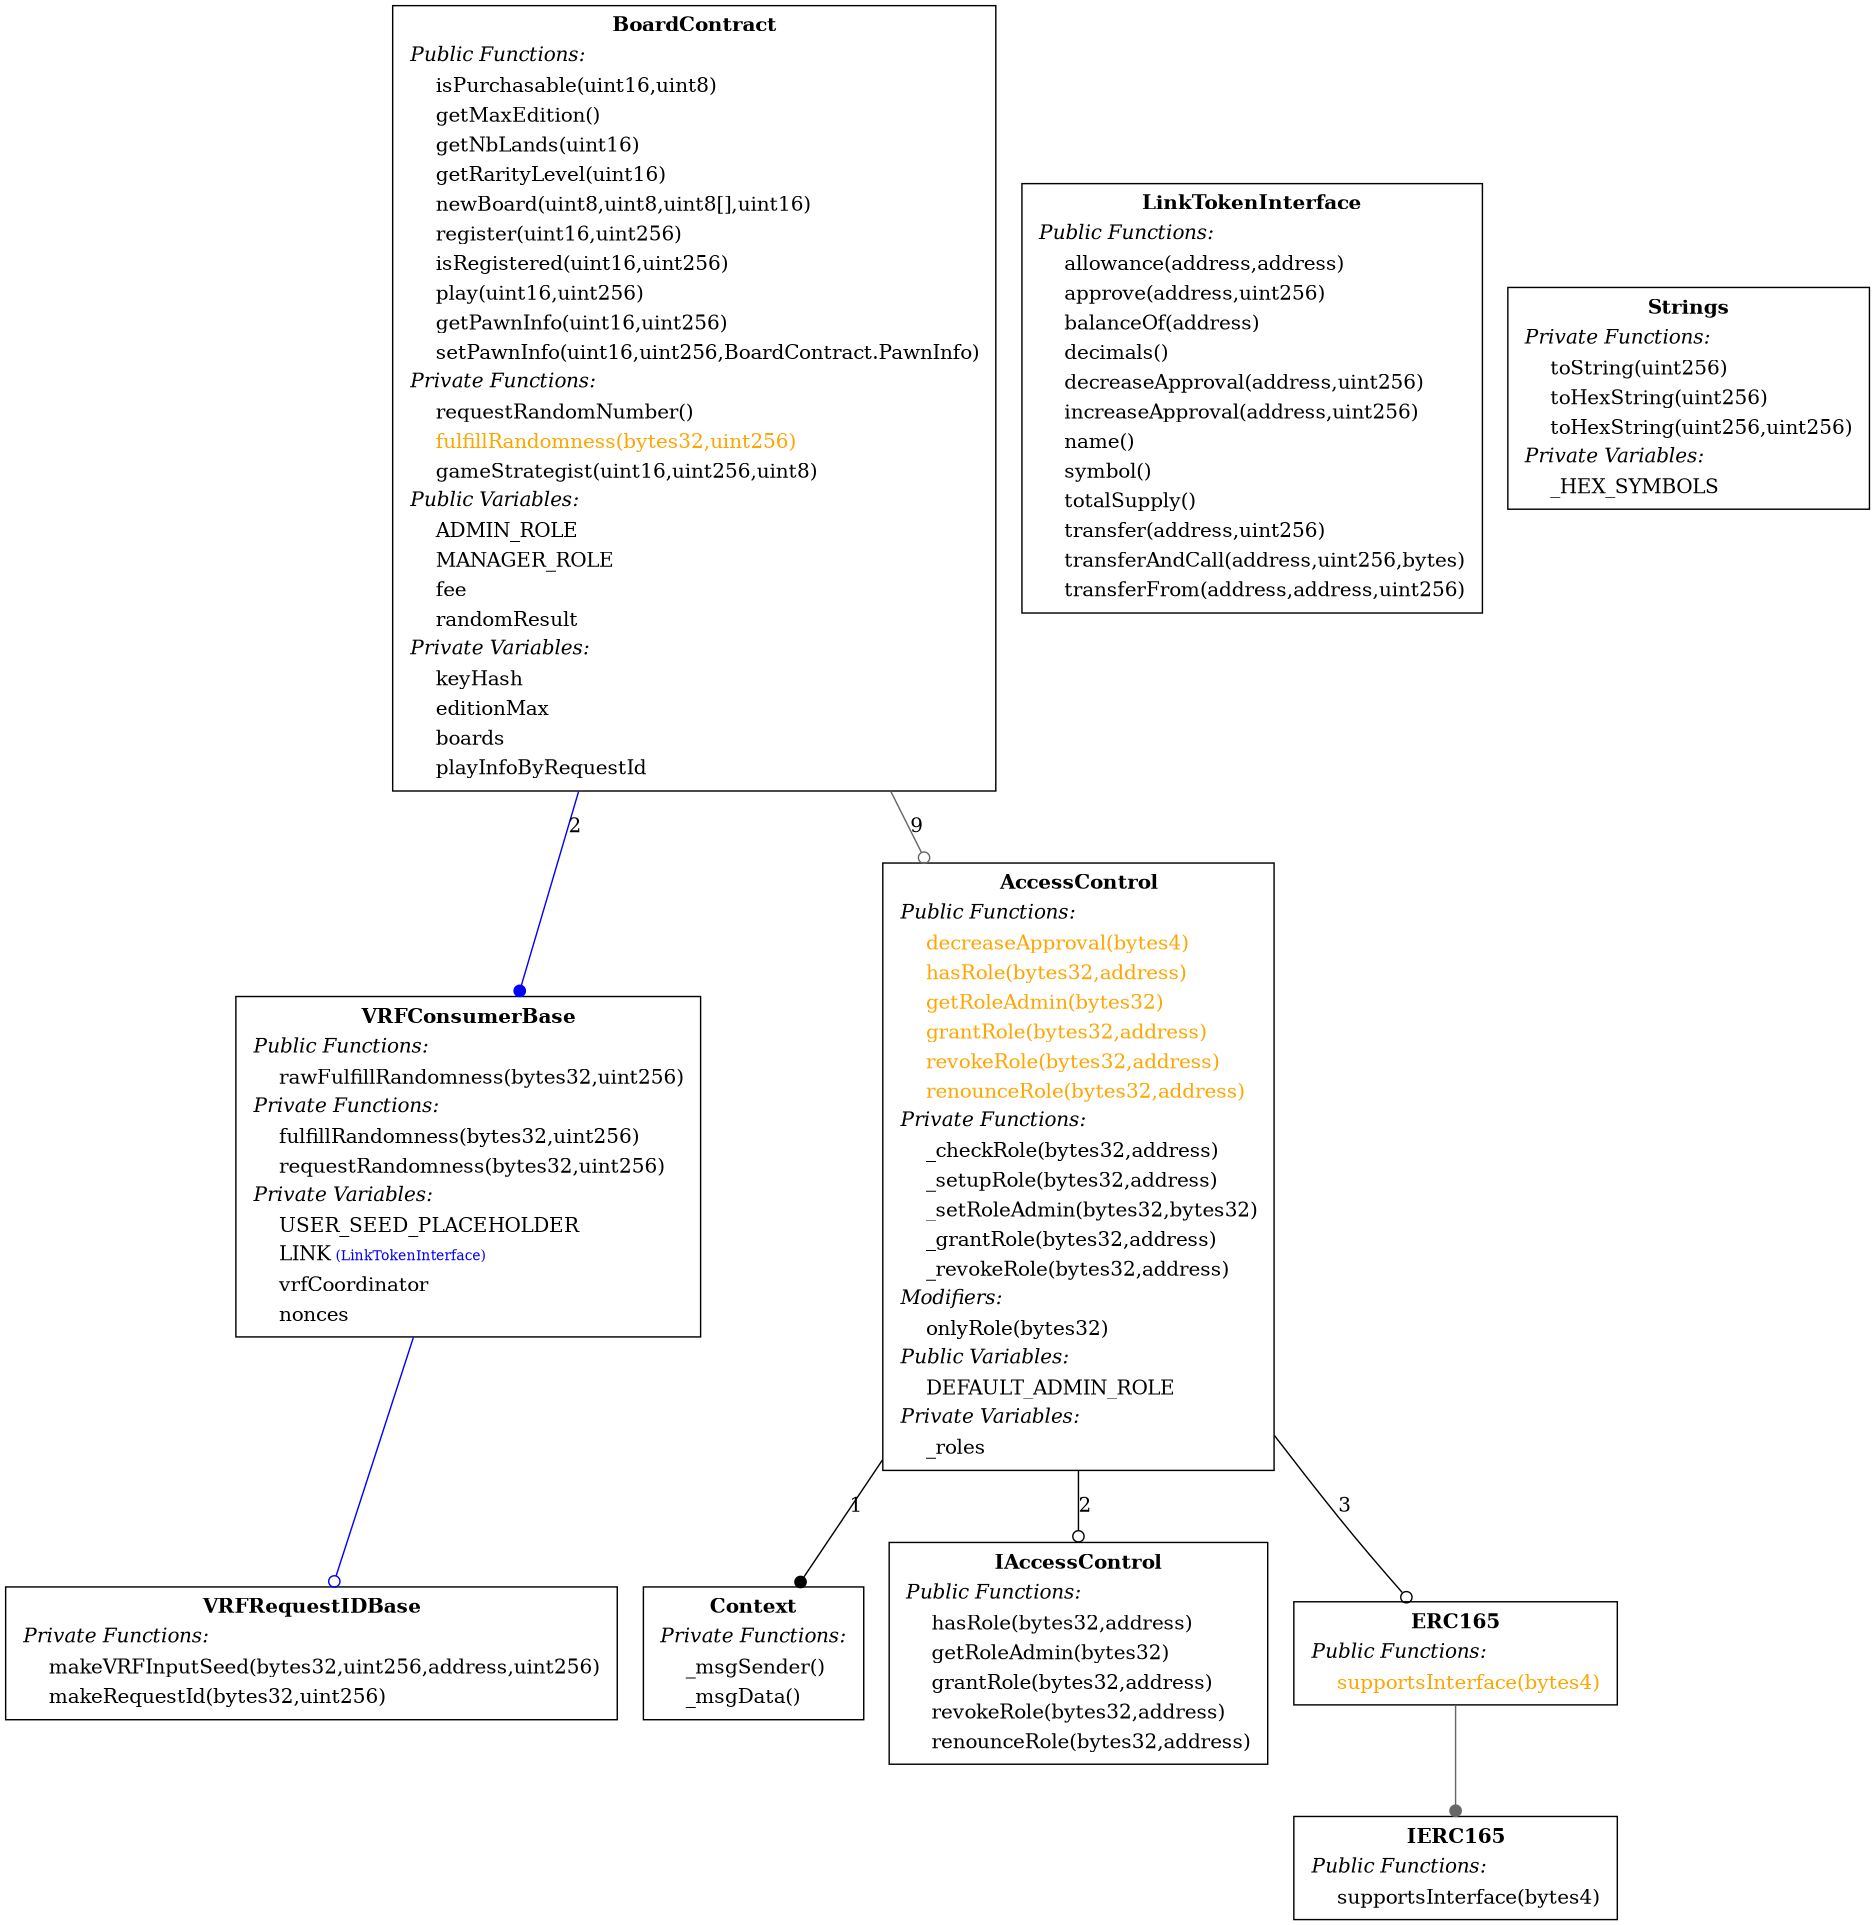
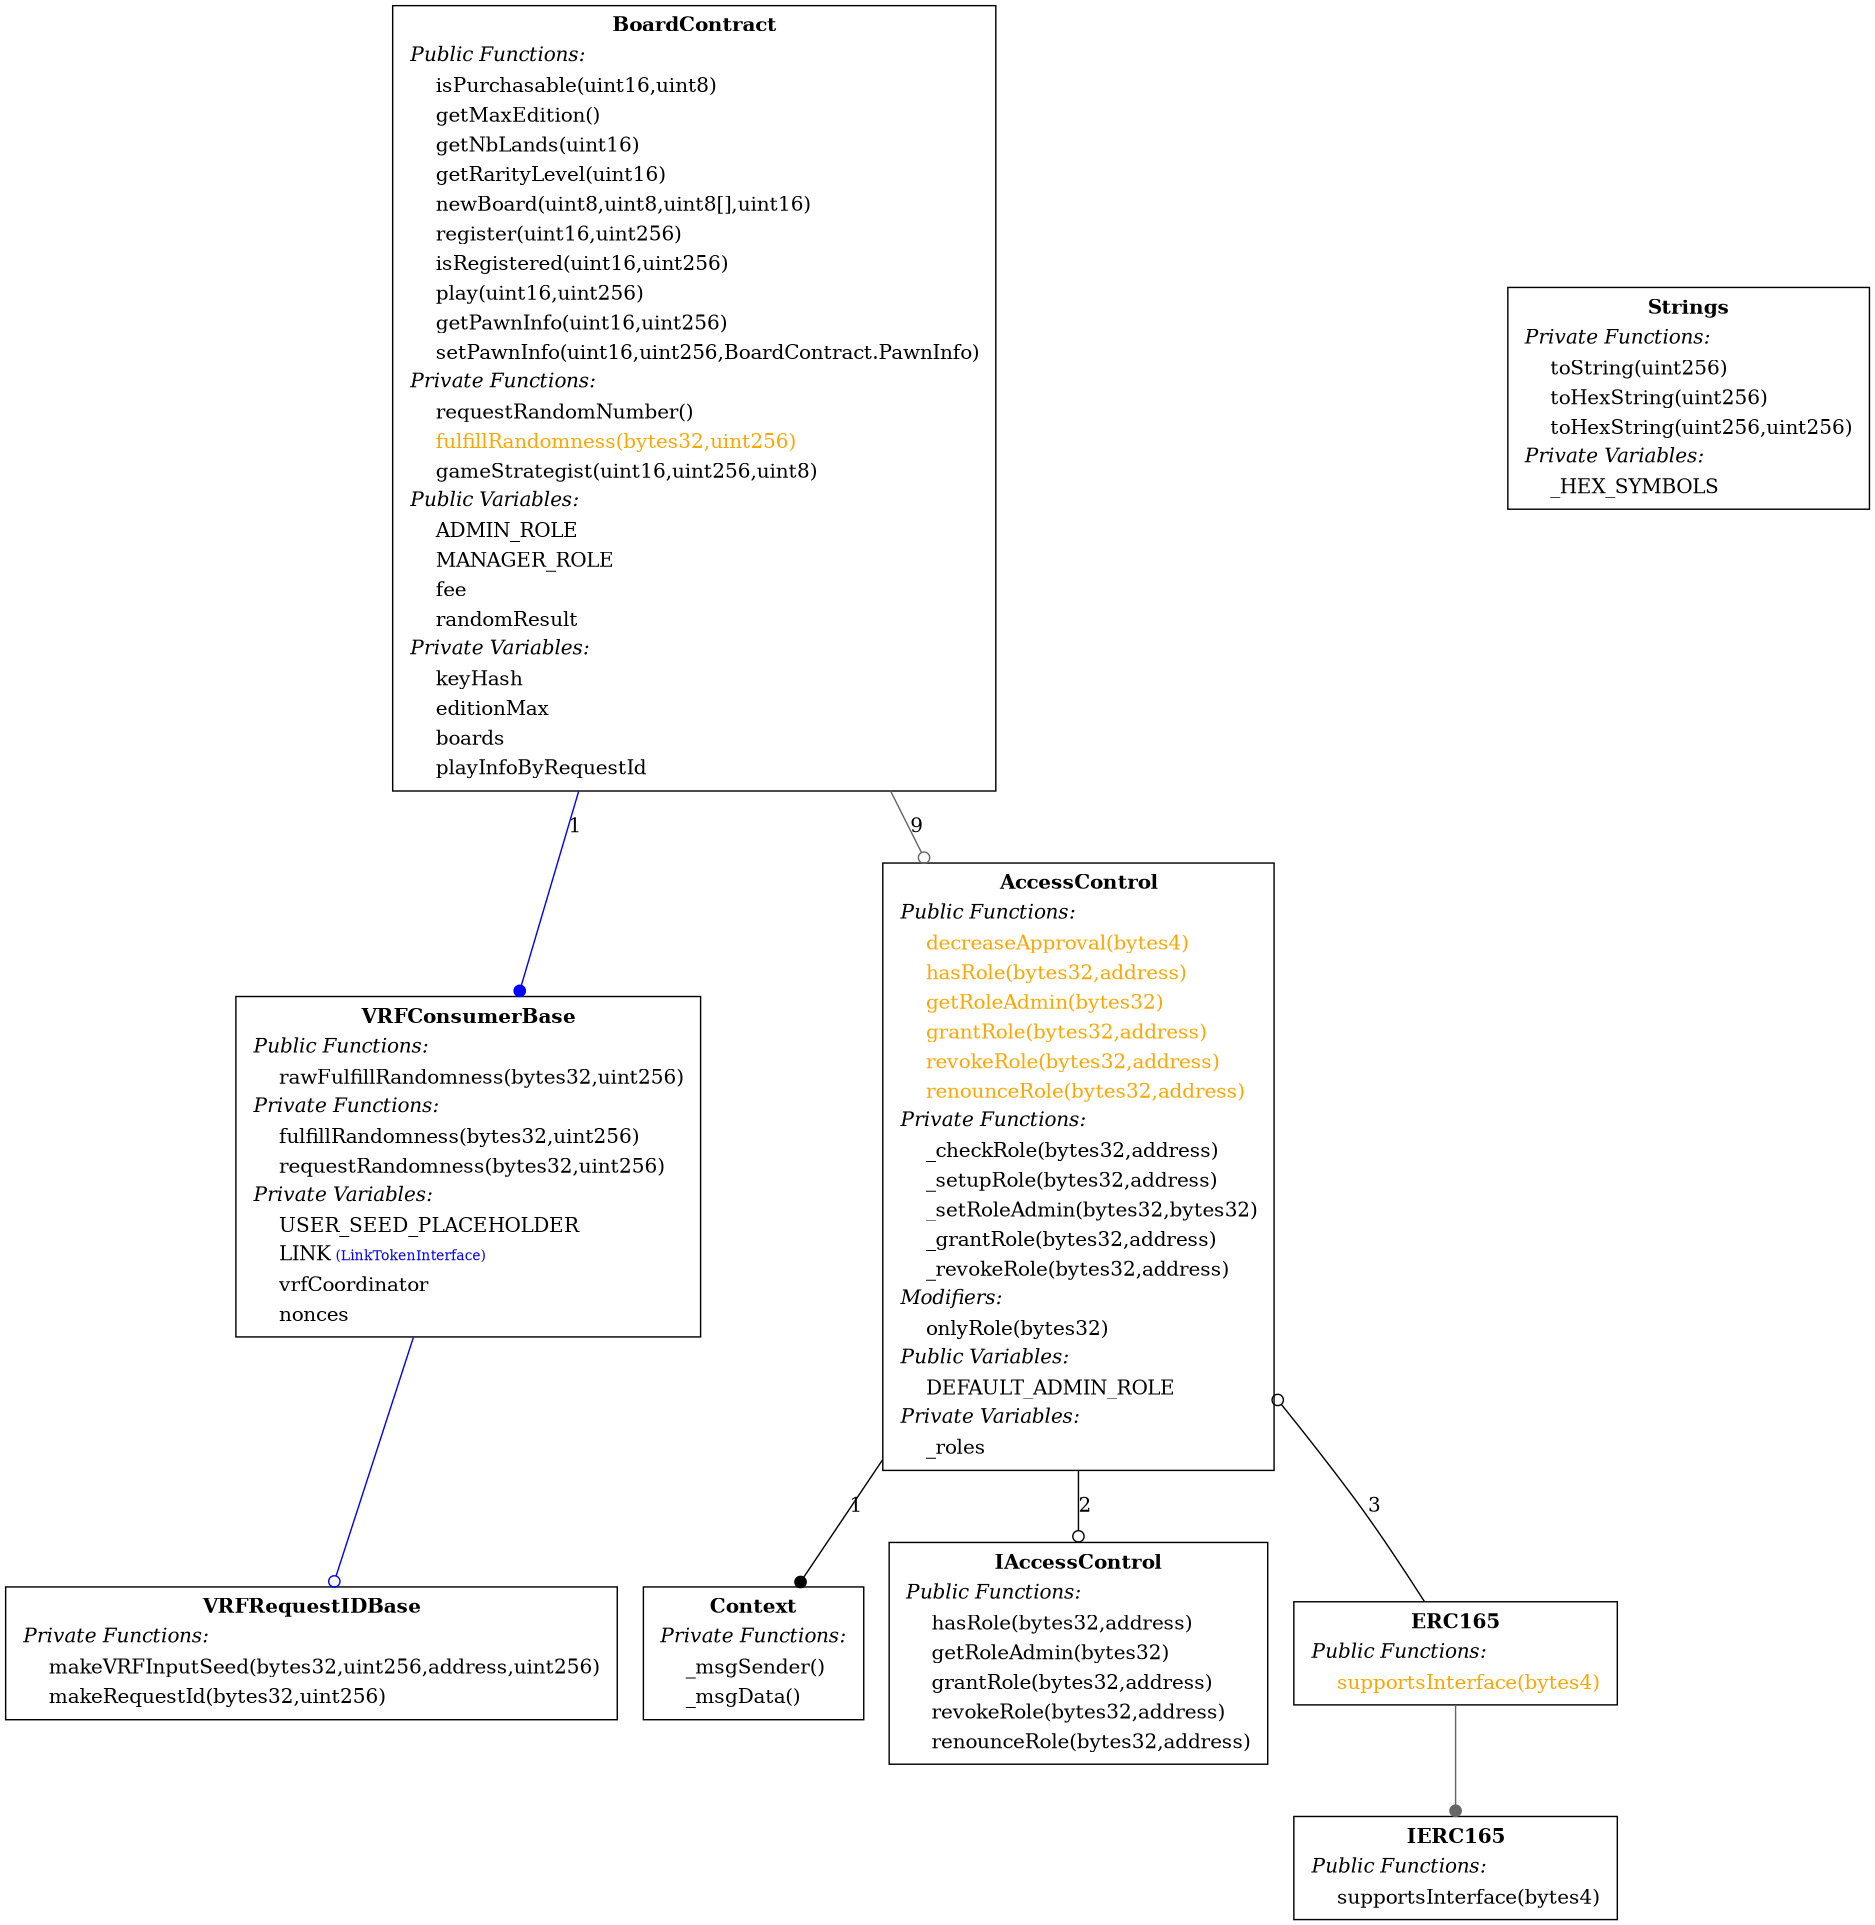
node "LinkTokenInterface": removed
edge "BoardContract" -> "VRFConsumerBase": label "2" -> "1"
edge "AccessControl" -> "ERC165": reversed
